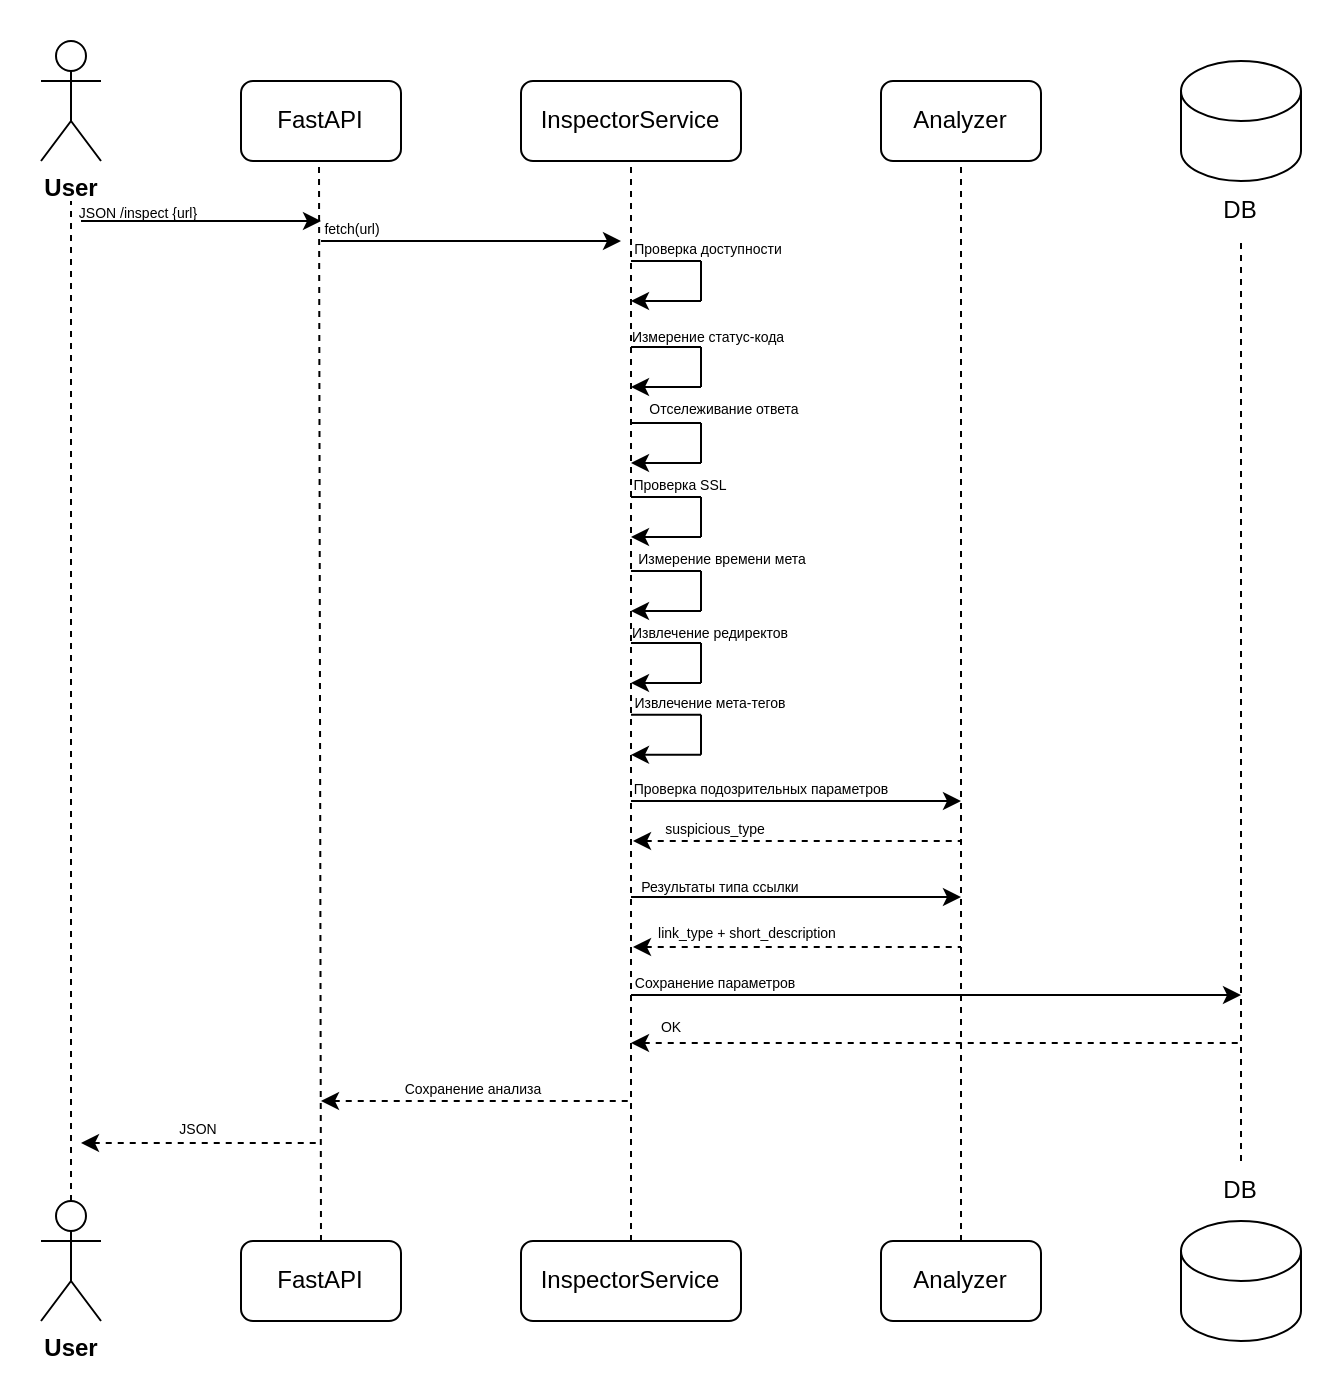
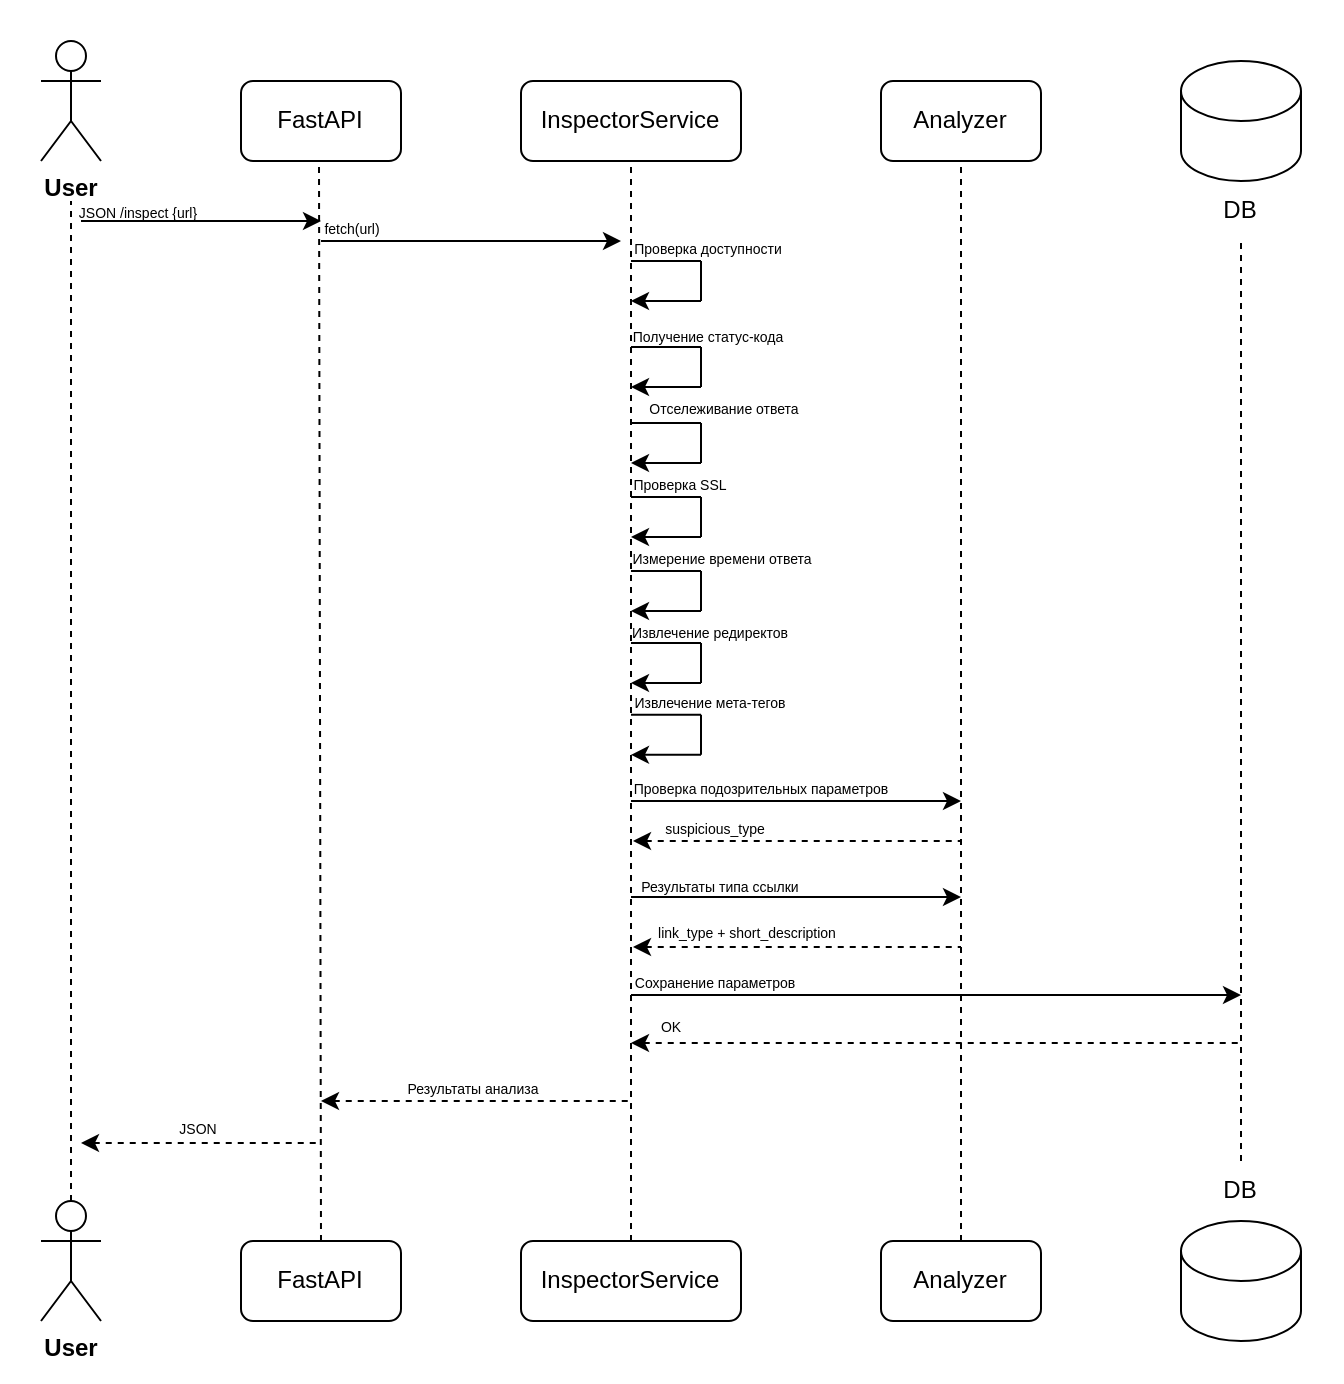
node "Измерение статус-кода": label "Измерение статус-кода" -> "Получение статус-кода"
node "Измерение времени мета": label "Измерение времени мета" -> "Измерение времени ответа"
node "Сохранение анализа": label "Сохранение анализа" -> "Результаты анализа"
